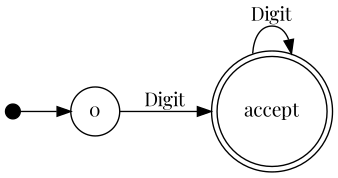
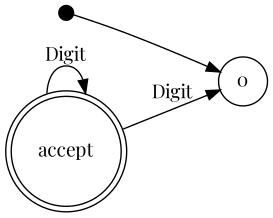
edge "0" -> "accept": reversed
